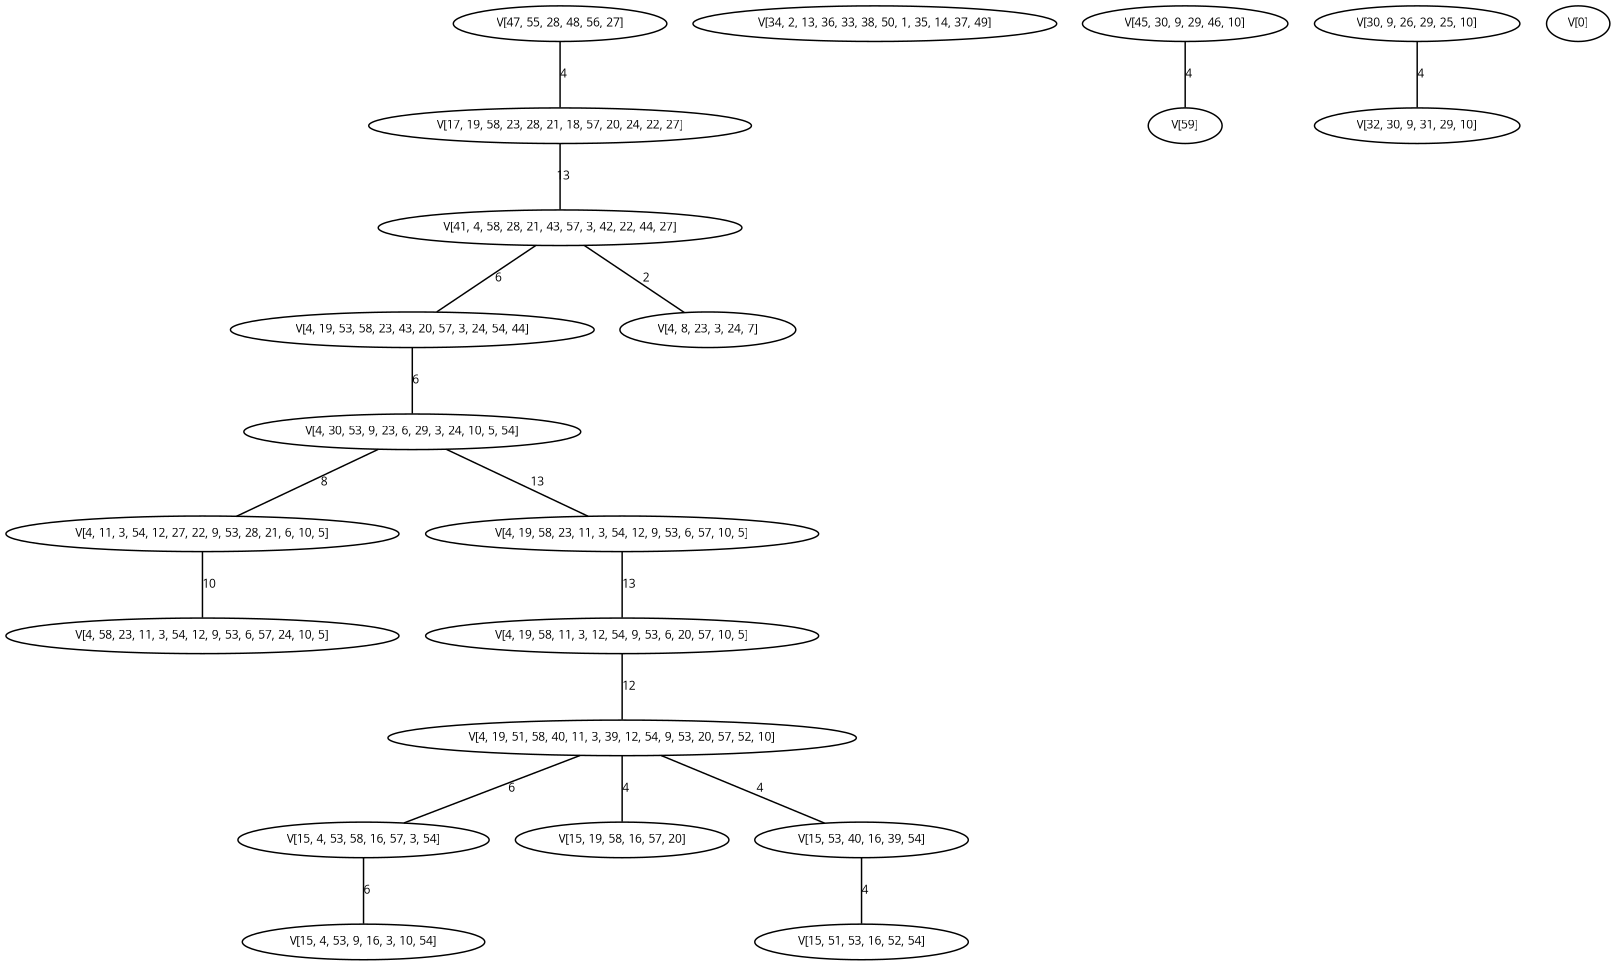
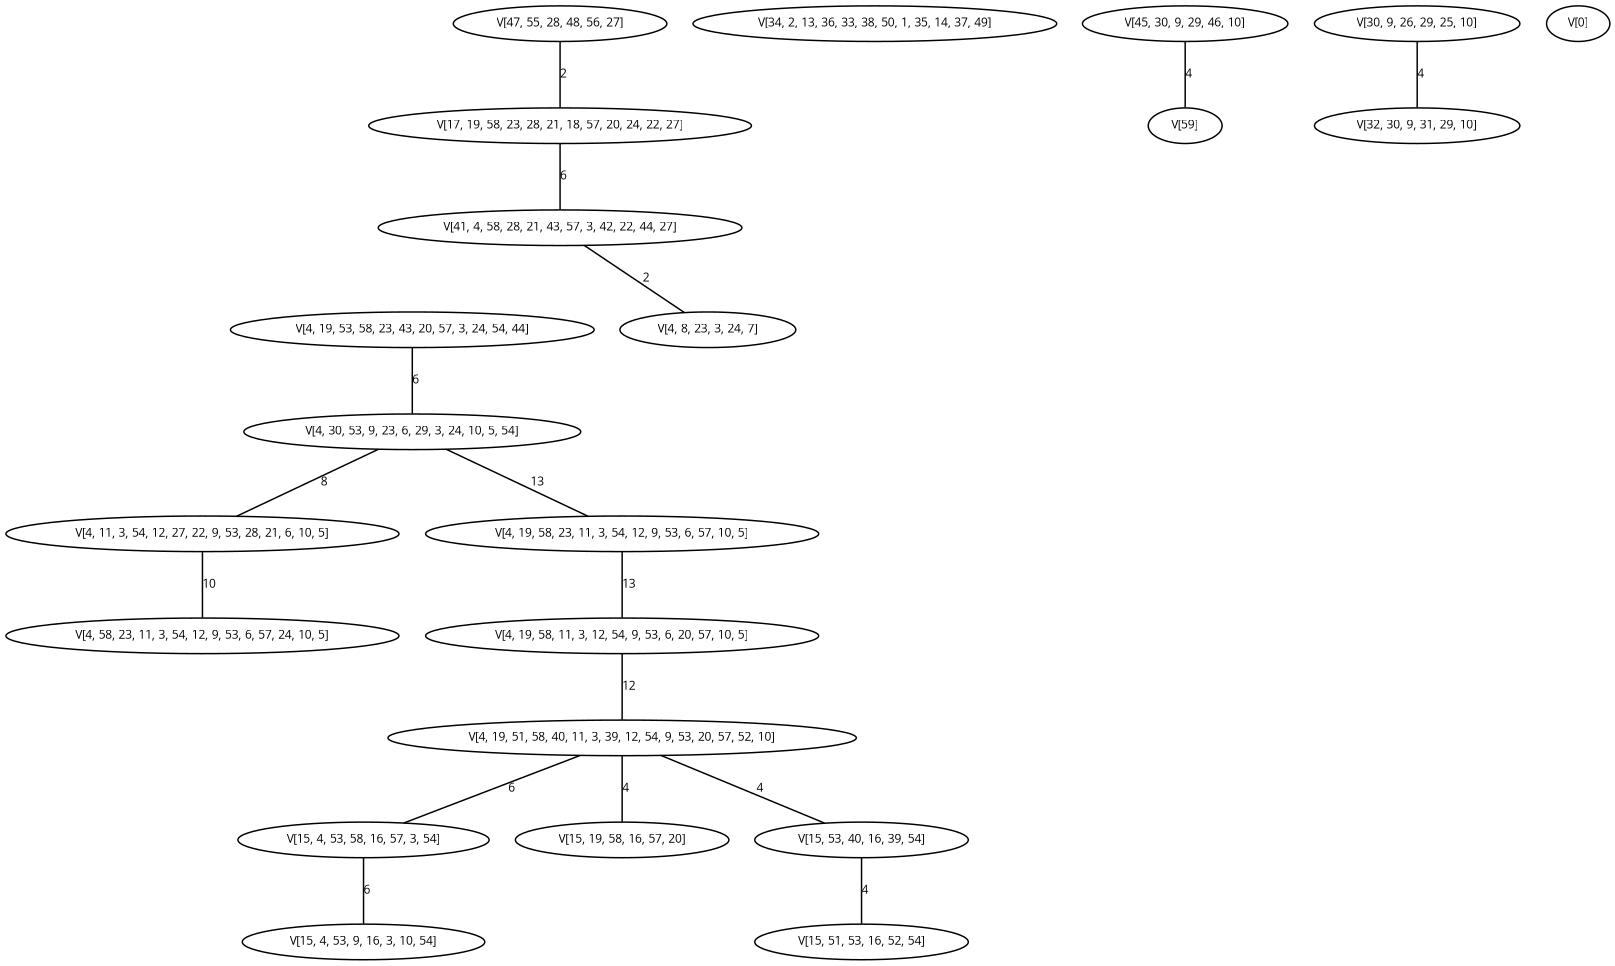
edge "V[47, 55, 28, 48, 56, 27]" -- "V[17, 19, 58, 23, 28, 21, 18, 57, 20, 24, 22, 27]": label "4" -> "2"
edge "V[17, 19, 58, 23, 28, 21, 18, 57, 20, 24, 22, 27]" -- "V[41, 4, 58, 28, 21, 43, 57, 3, 42, 22, 44, 27]": label "13" -> "6"
edge "V[41, 4, 58, 28, 21, 43, 57, 3, 42, 22, 44, 27]" -- "V[4, 19, 53, 58, 23, 43, 20, 57, 3, 24, 54, 44]": removed, label "6"
